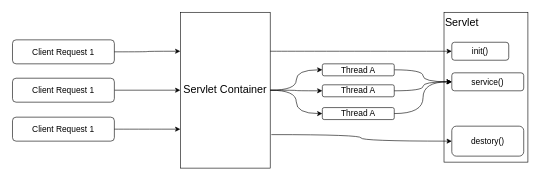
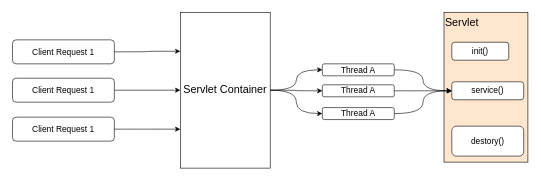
node "Servlet": fillcolor #ffffff -> #ffe6cc
edge "Servlet Container" -> "init()": removed
node "service()": moved (488, 82) -> (488, 91)
edge "Servlet Container" -> "destory()": removed
